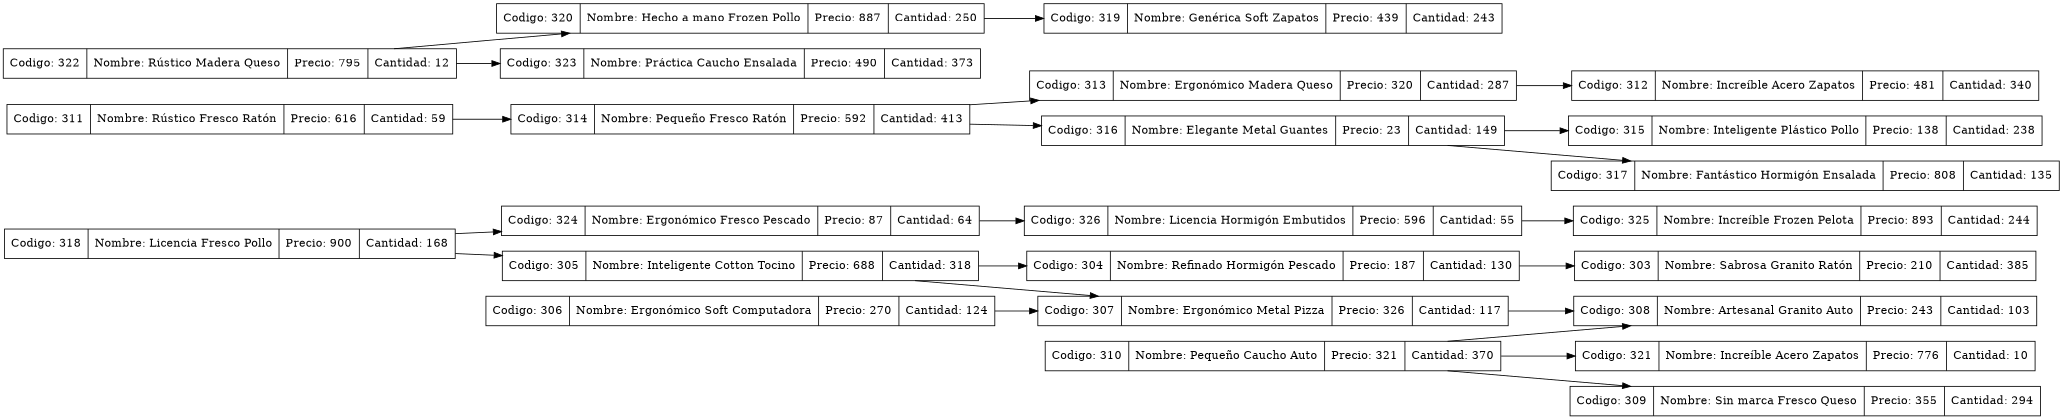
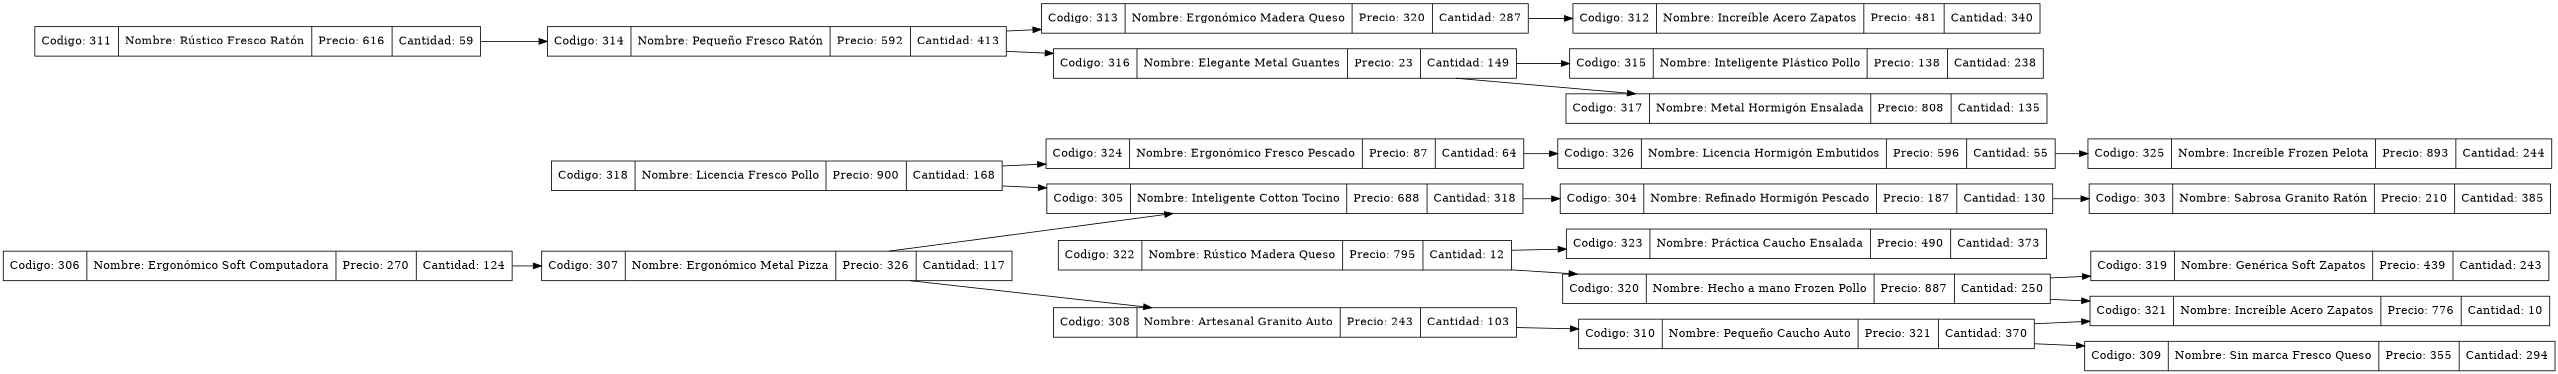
node "Codigo: 317": text "Nombre: Fantástico Hormigón Ensalada" -> "Nombre: Metal Hormigón Ensalada"
edge "Codigo: 305" -> "Codigo: 307": reversed
edge "Codigo: 320" -> "Codigo: 321": added
edge "Codigo: 310" -> "Codigo: 308": reversed
